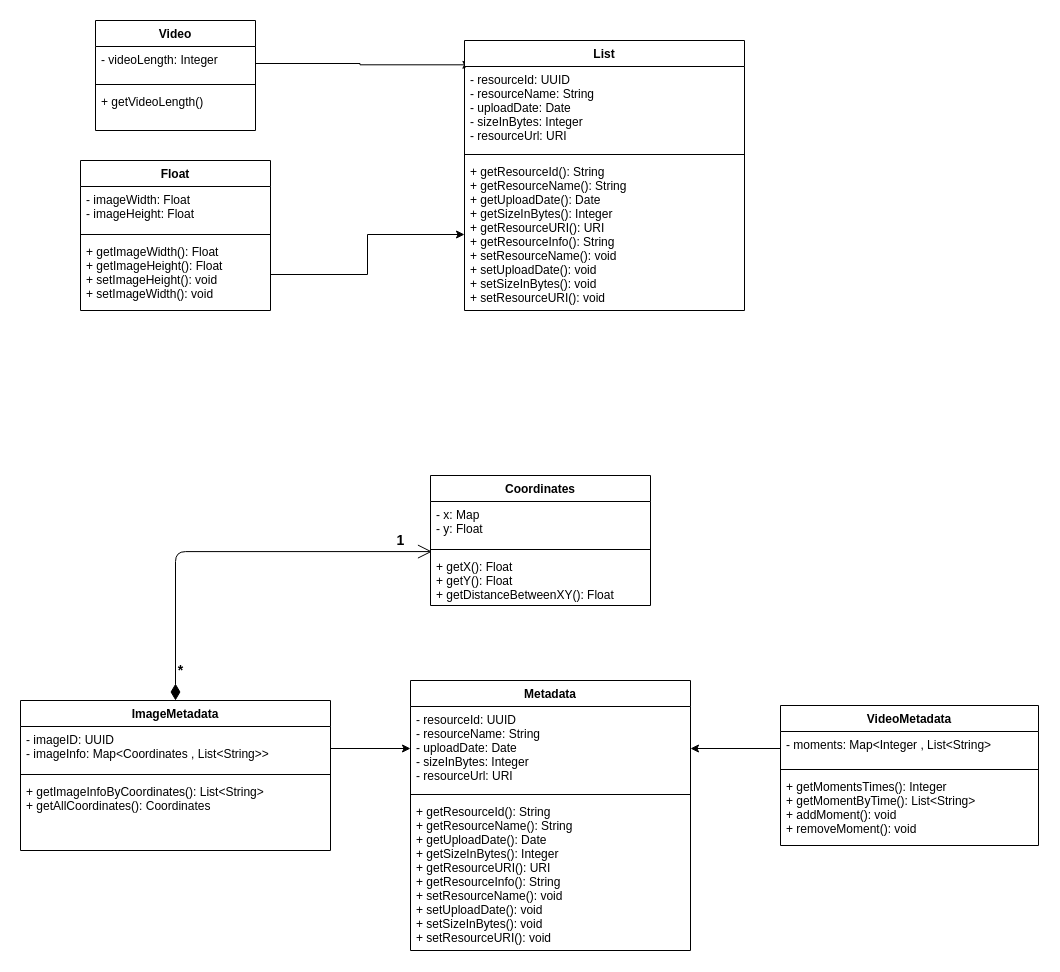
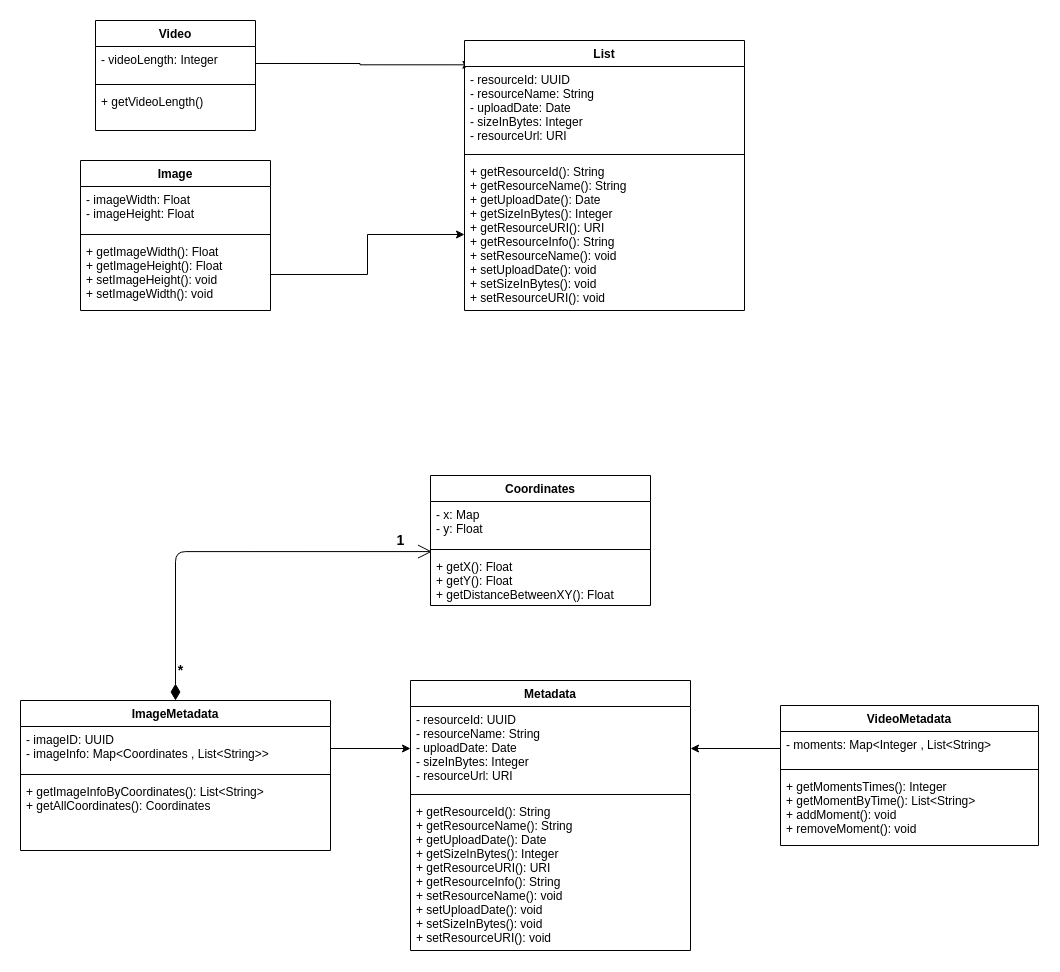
node "Float": label "Float" -> "Image"
